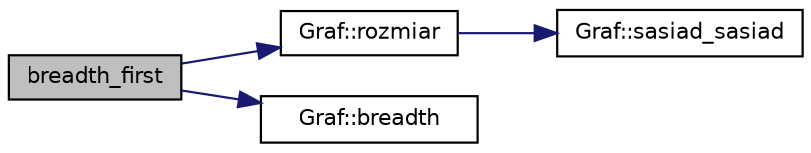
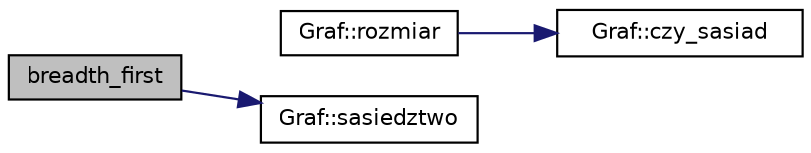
node "Graf::sasiad_sasiad": label "Graf::sasiad_sasiad" -> "Graf::czy_sasiad"
edge "breadth_first" -> "Graf::rozmiar": removed
node "Graf::breadth": label "Graf::breadth" -> "Graf::sasiedztwo"
